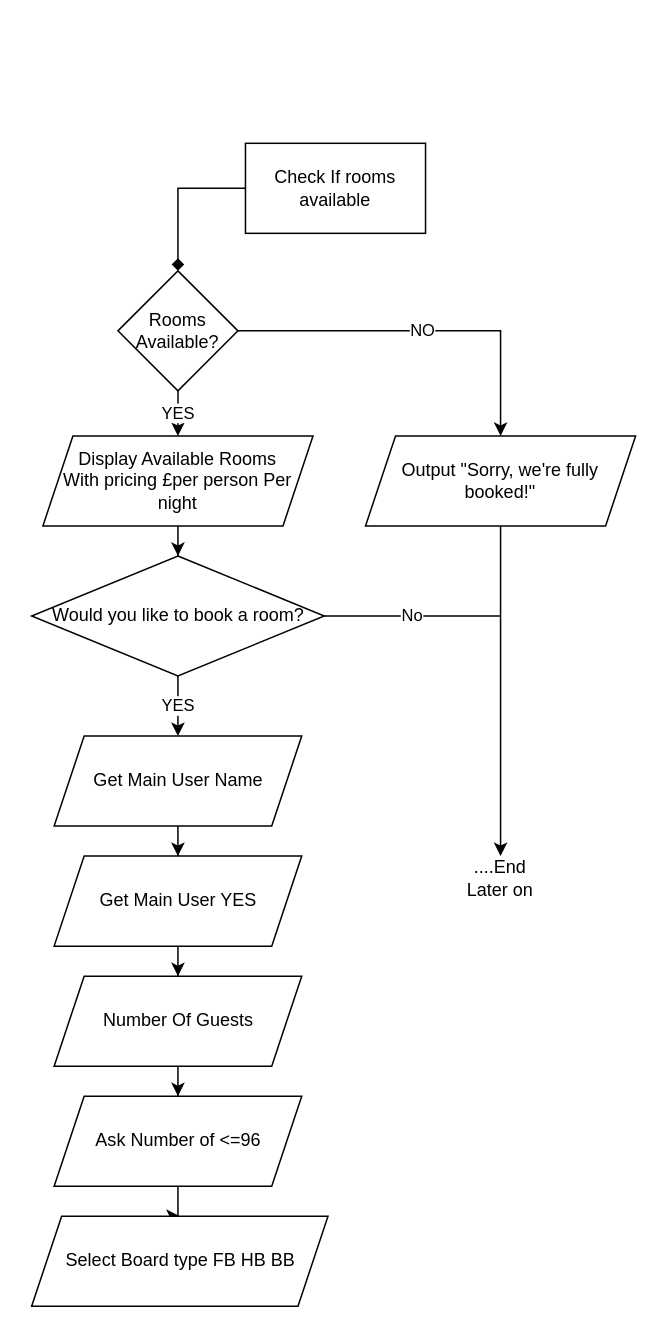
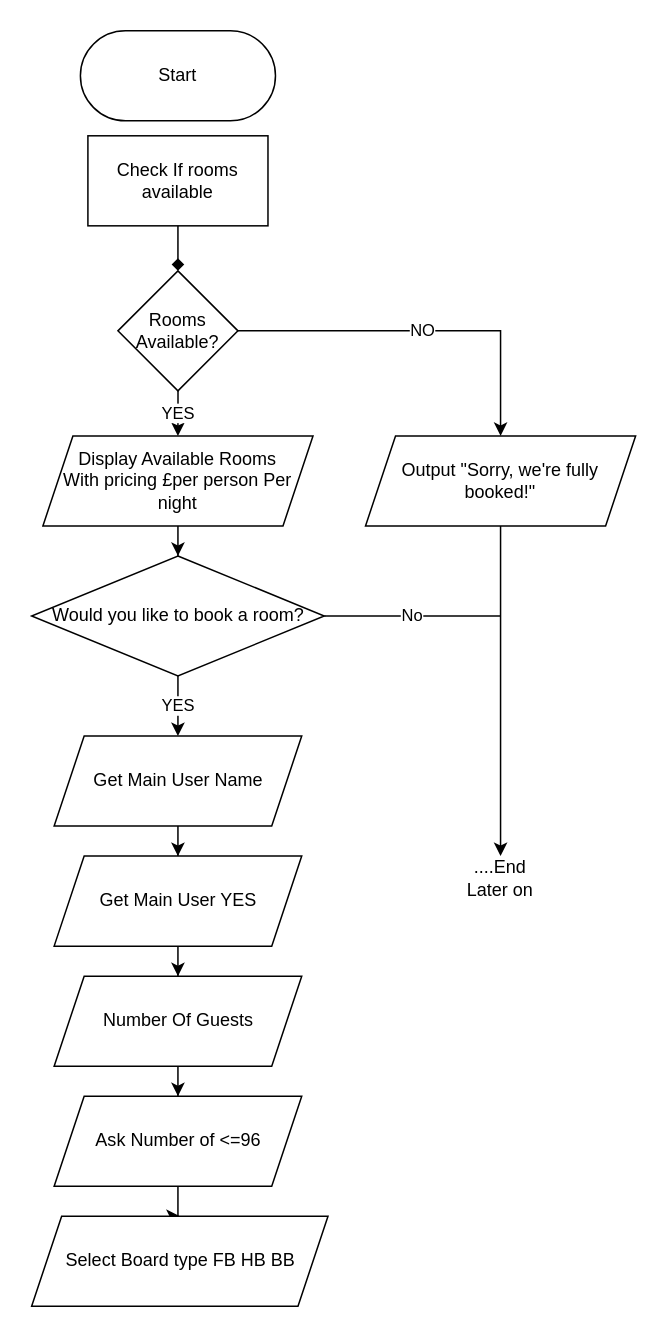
node "Start": added
node "Check If rooms available": moved (335, 188) -> (178, 181)
